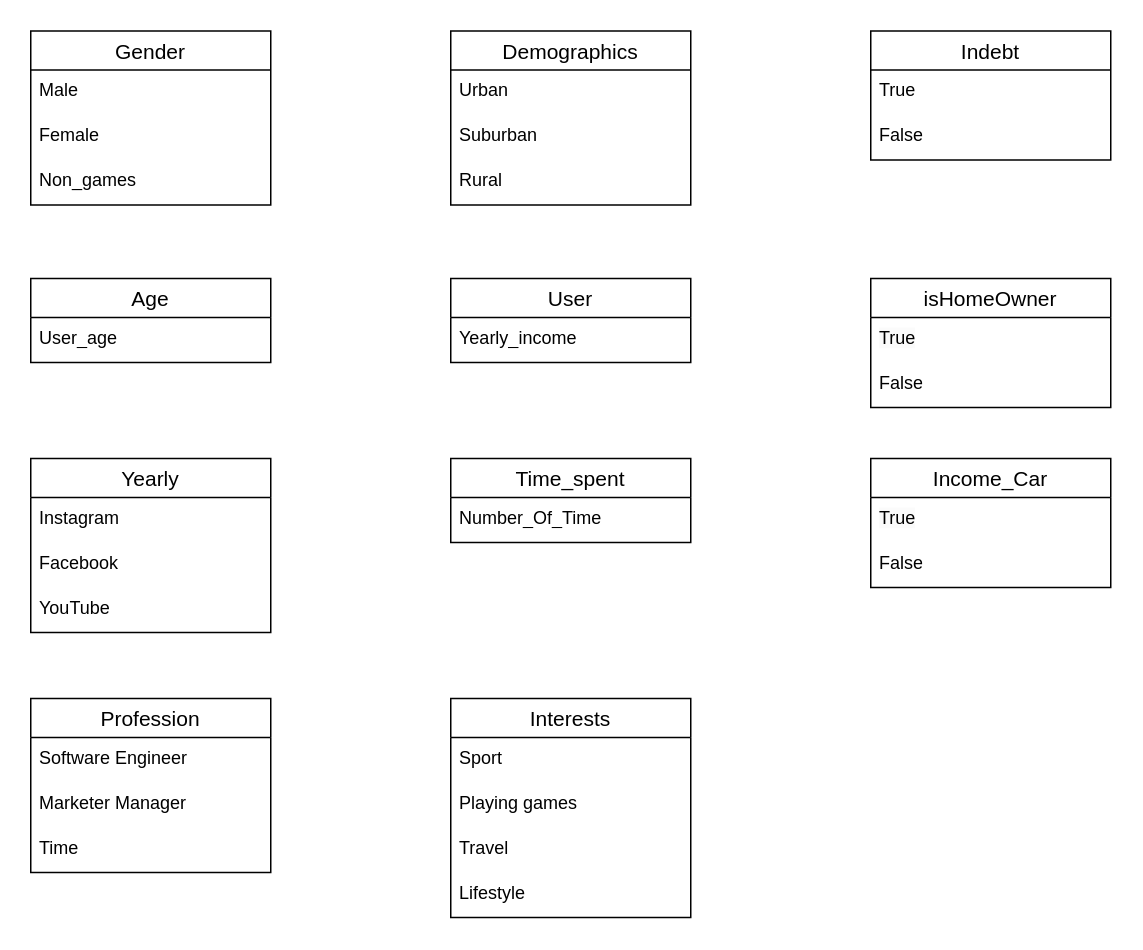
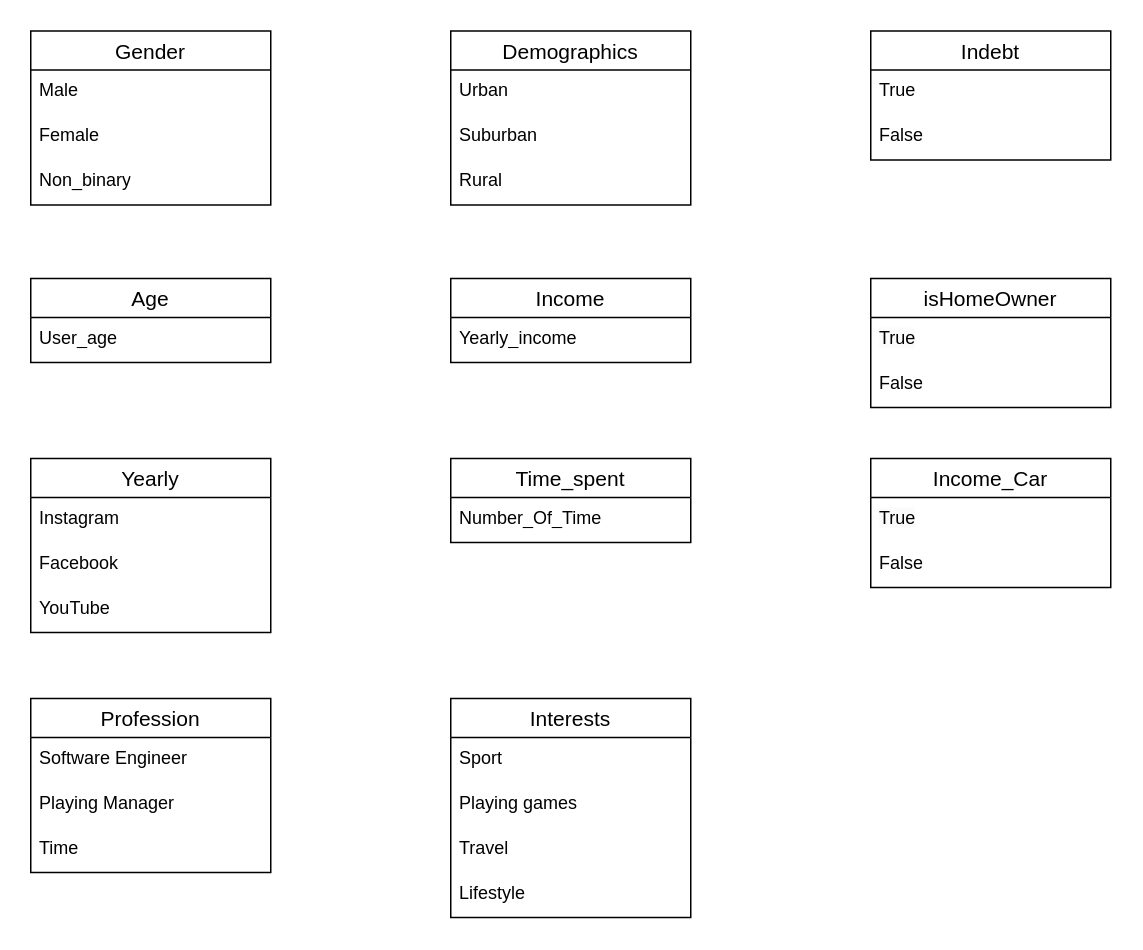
node "Non_games": label "Non_games" -> "Non_binary"
node "User": label "User" -> "Income"
node "Marketer Manager": label "Marketer Manager" -> "Playing Manager"
